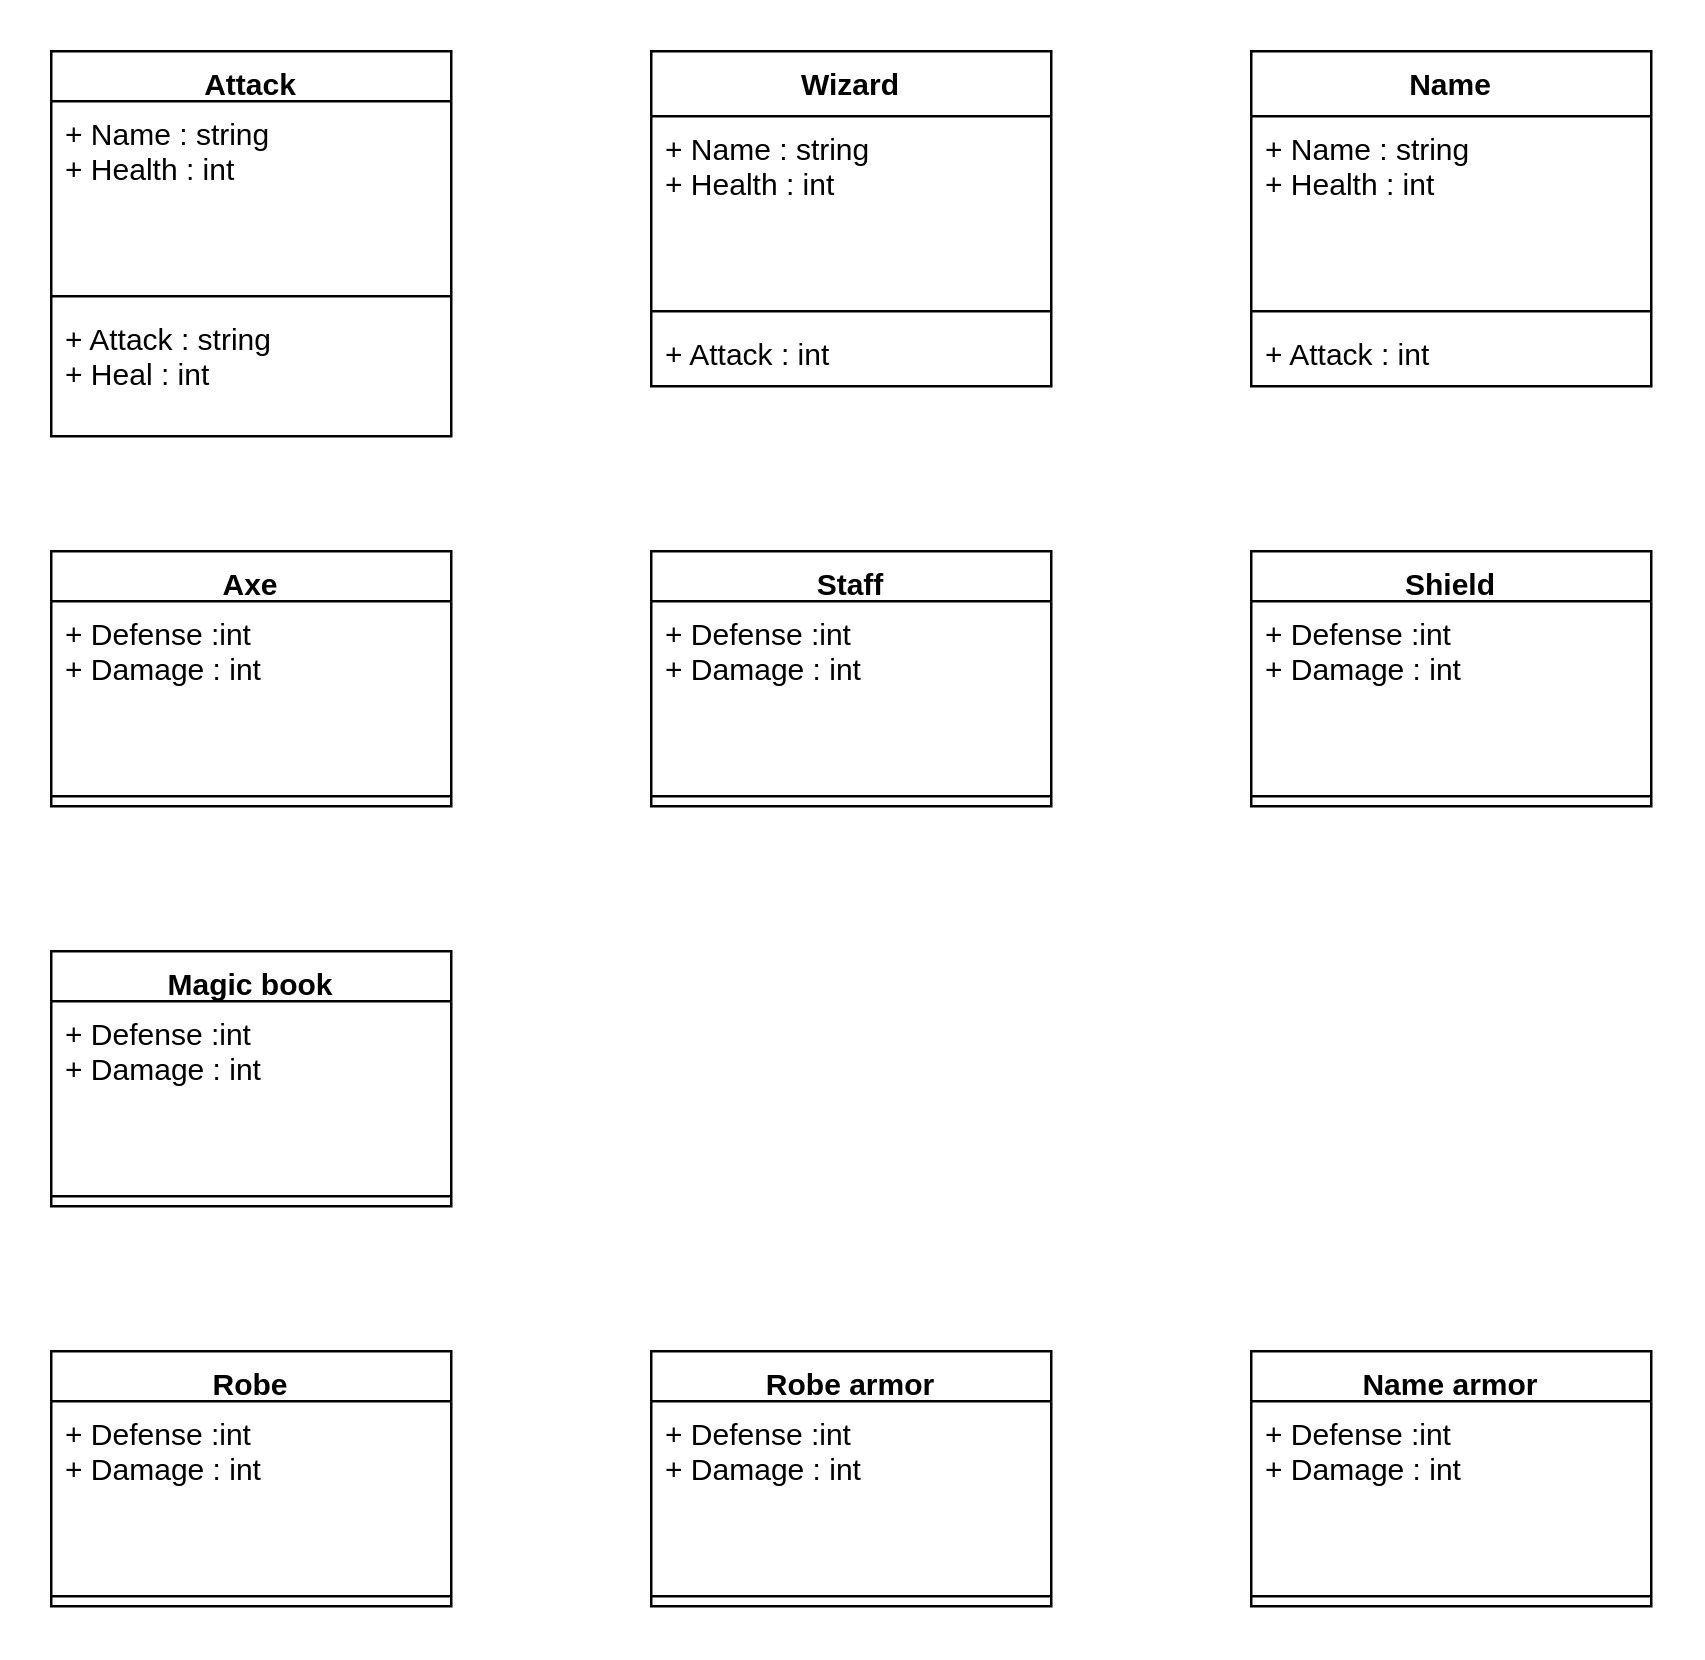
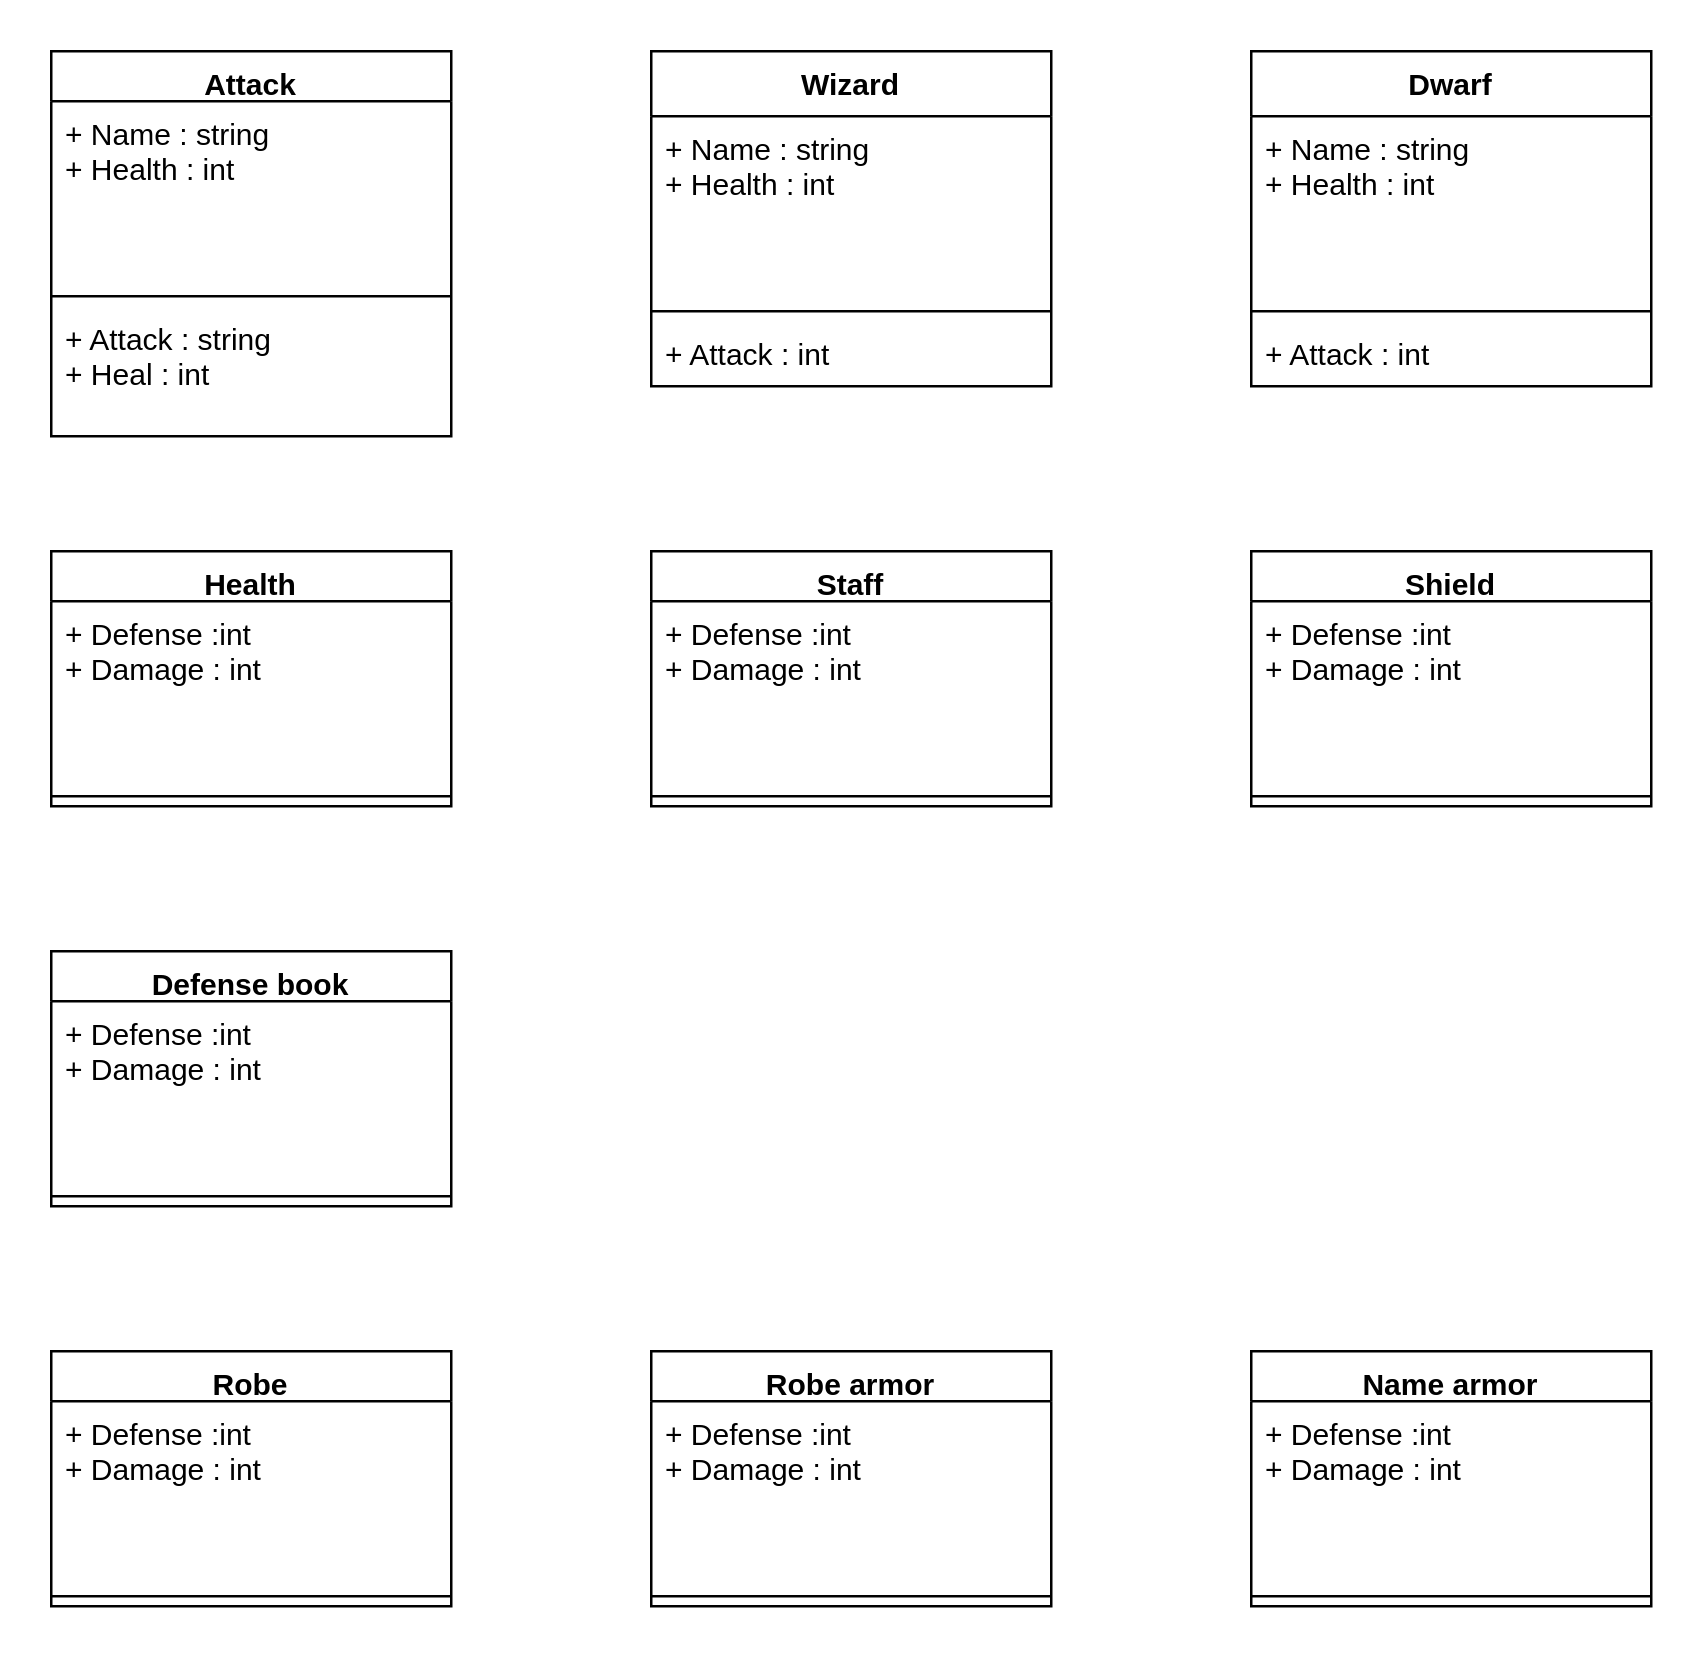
node "Name": label "Name" -> "Dwarf"
node "Axe": label "Axe" -> "Health"
node "Magic book": label "Magic book" -> "Defense book"
